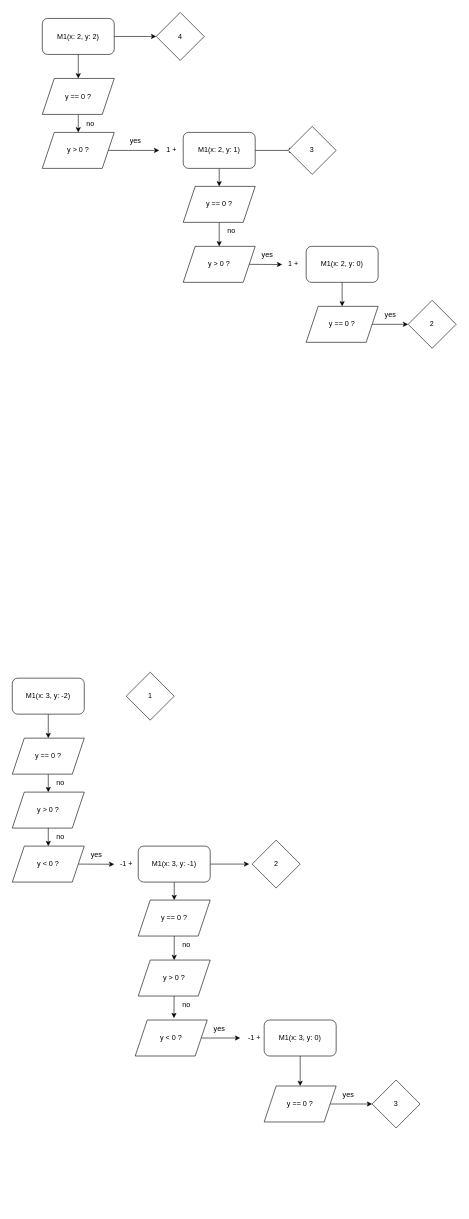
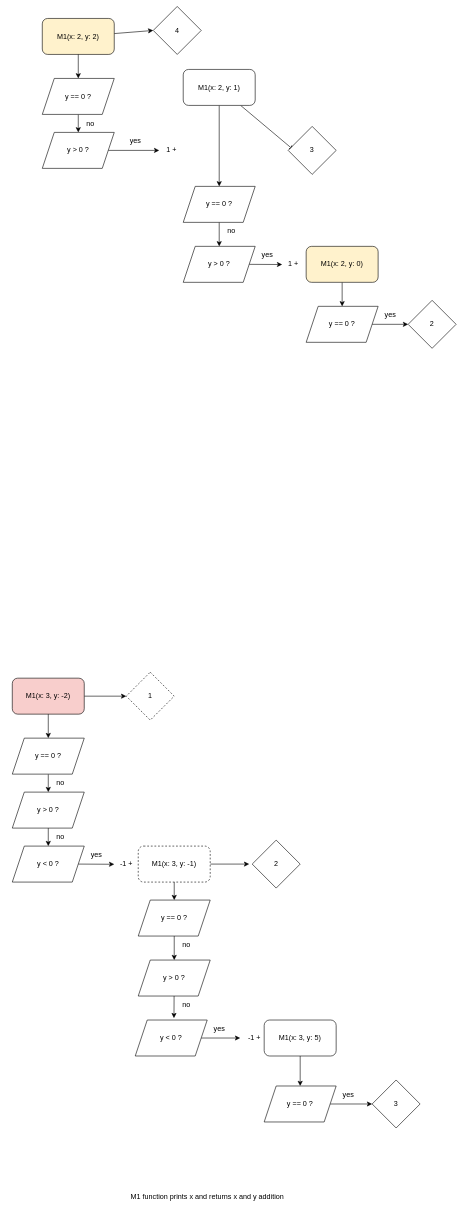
node "M1(x: 2, y: 2)": fillcolor #ffffff -> #fff2cc
node "4": moved (180, 36) -> (177, 30)
node "M1(x: 2, y: 1)": moved (219, 150) -> (219, 87)
node "M1(x: 2, y: 0)": fillcolor #ffffff -> #fff2cc
node "M1(x: 3, y: -2)": fillcolor #ffffff -> #f8cecc
edge "M1(x: 3, y: -2)" -> "1": added
node "1": style solid -> dashed
node "M1(x: 3, y: -1)": style solid -> dashed
node "M1(x: 3, y: 0)": label "M1(x: 3, y: 0)" -> "M1(x: 3, y: 5)"
node "M1 function prints x and returns x and y addition": added
